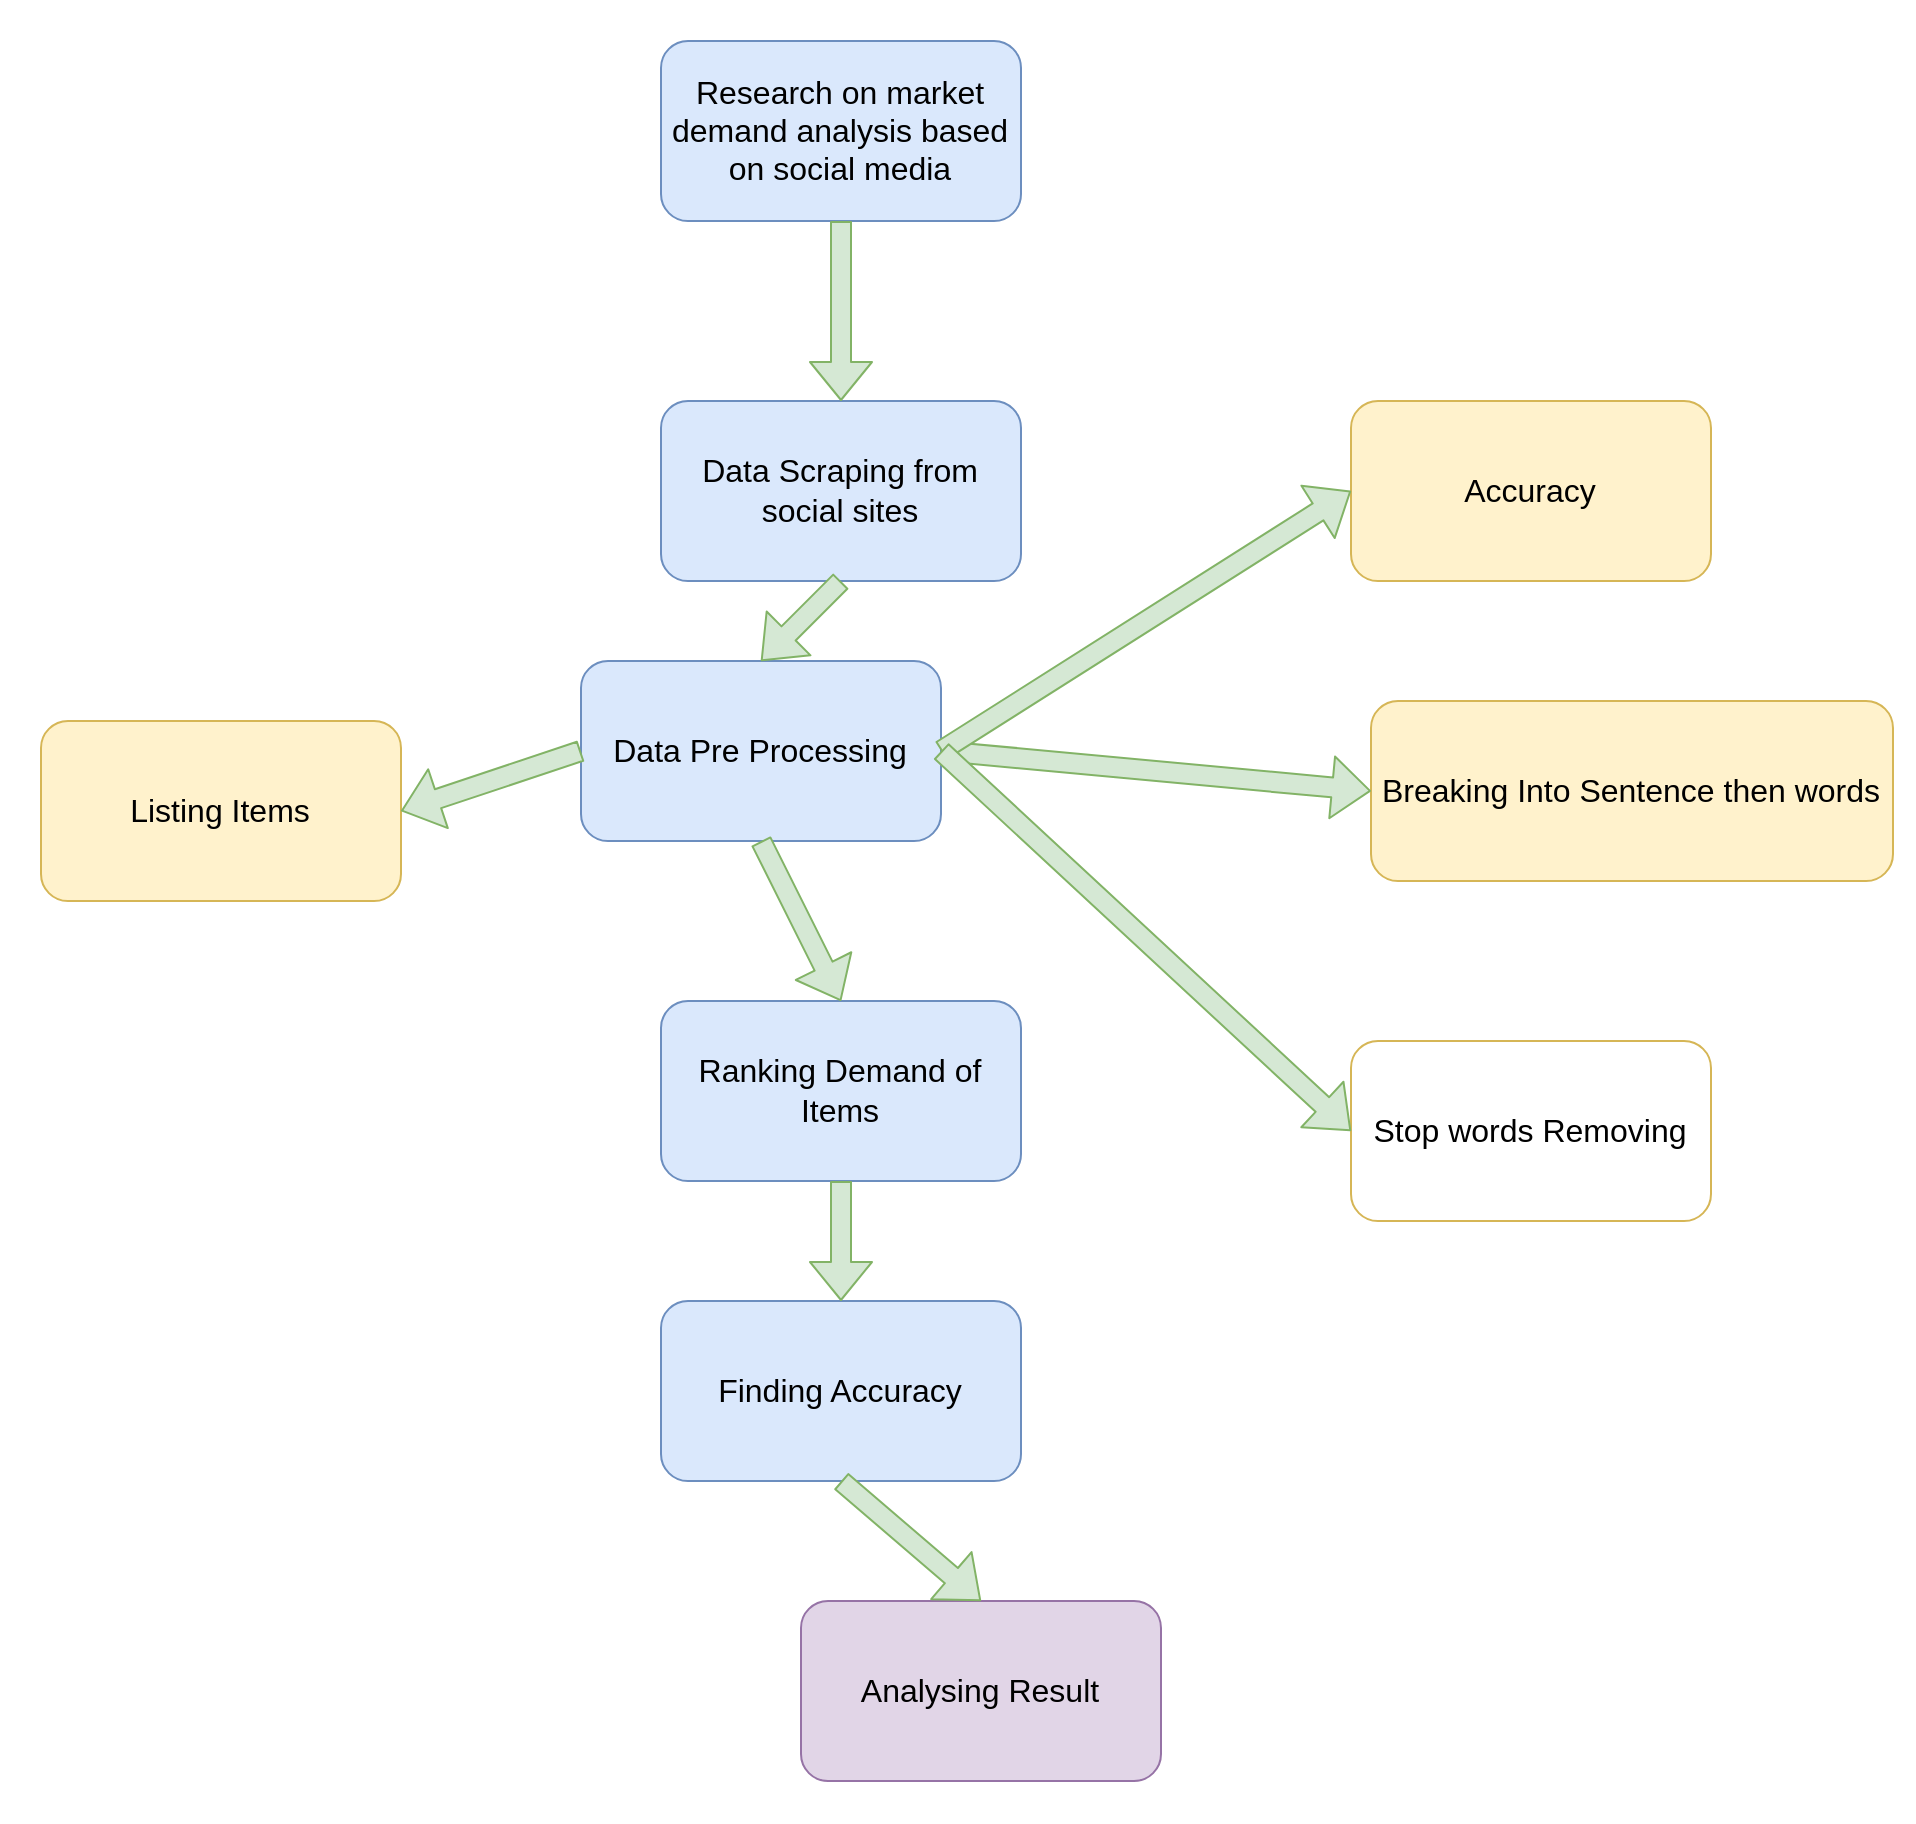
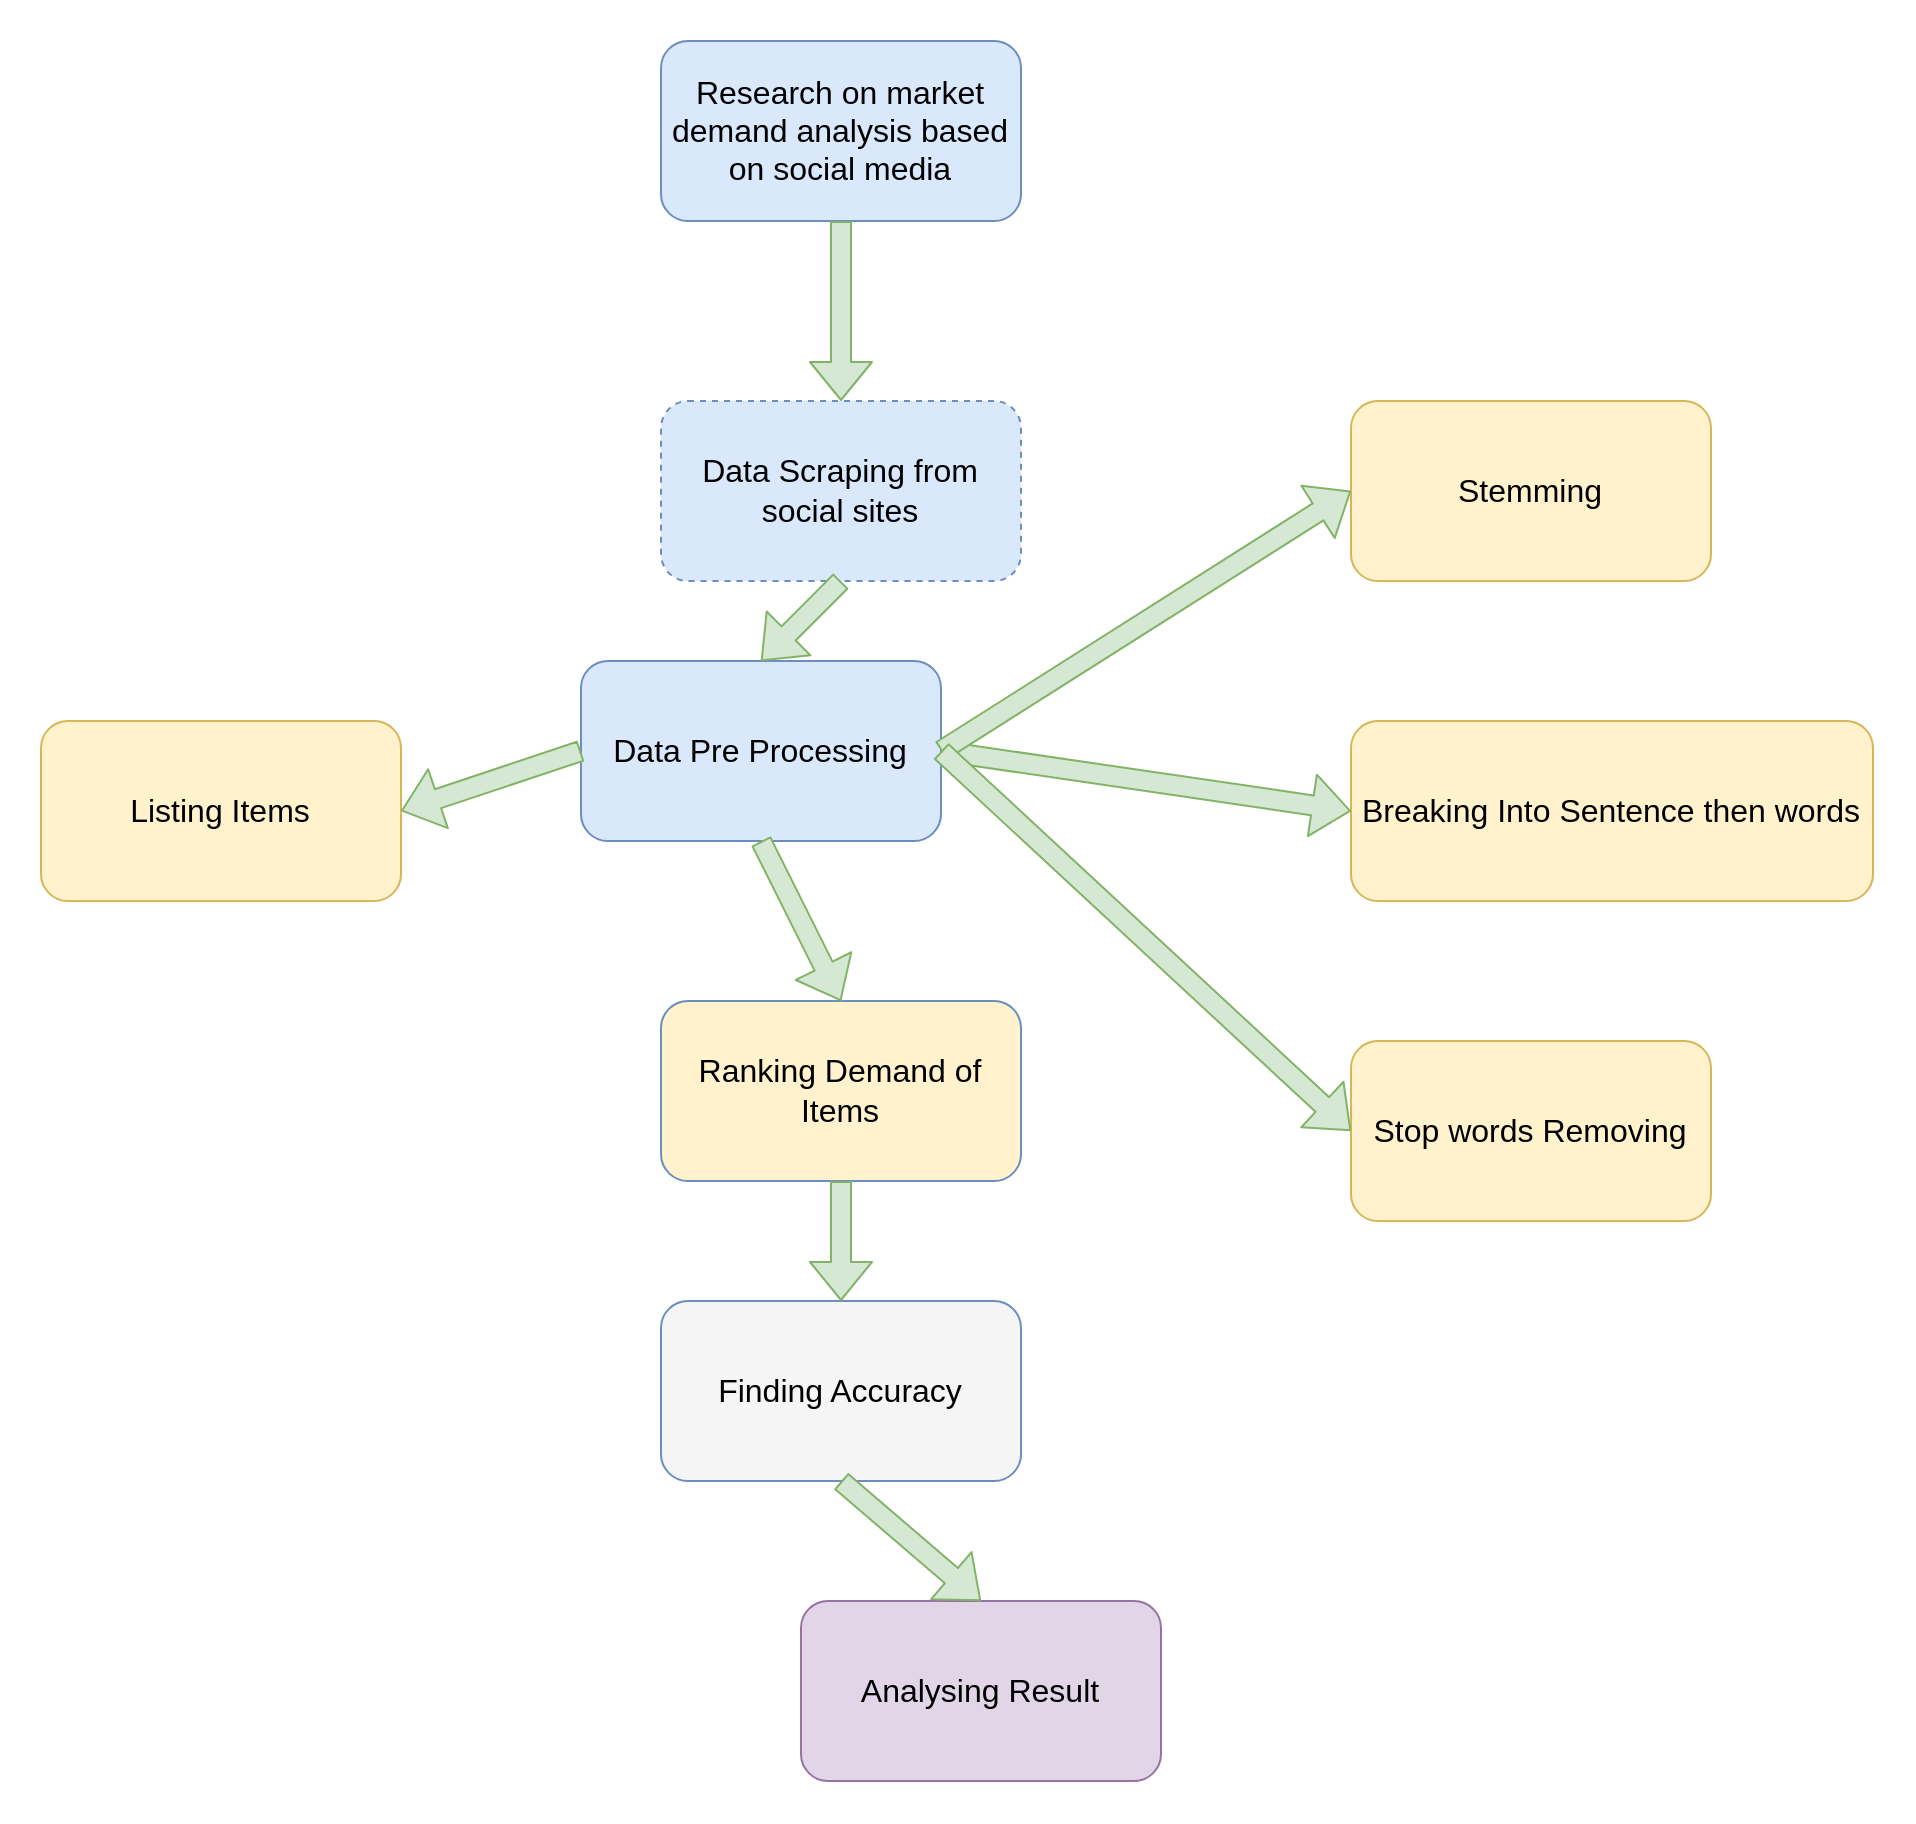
node "Data Scraping from social sites": style solid -> dashed
node "Accuracy": label "Accuracy" -> "Stemming"
node "Breaking Into Sentence then words": moved (1632, 791) -> (1612, 811)
node "Ranking Demand of Items": fillcolor #dae8fc -> #fff2cc
node "Stop words Removing": fillcolor #ffffff -> #fff2cc
node "Finding Accuracy": fillcolor #dae8fc -> #f5f5f5
